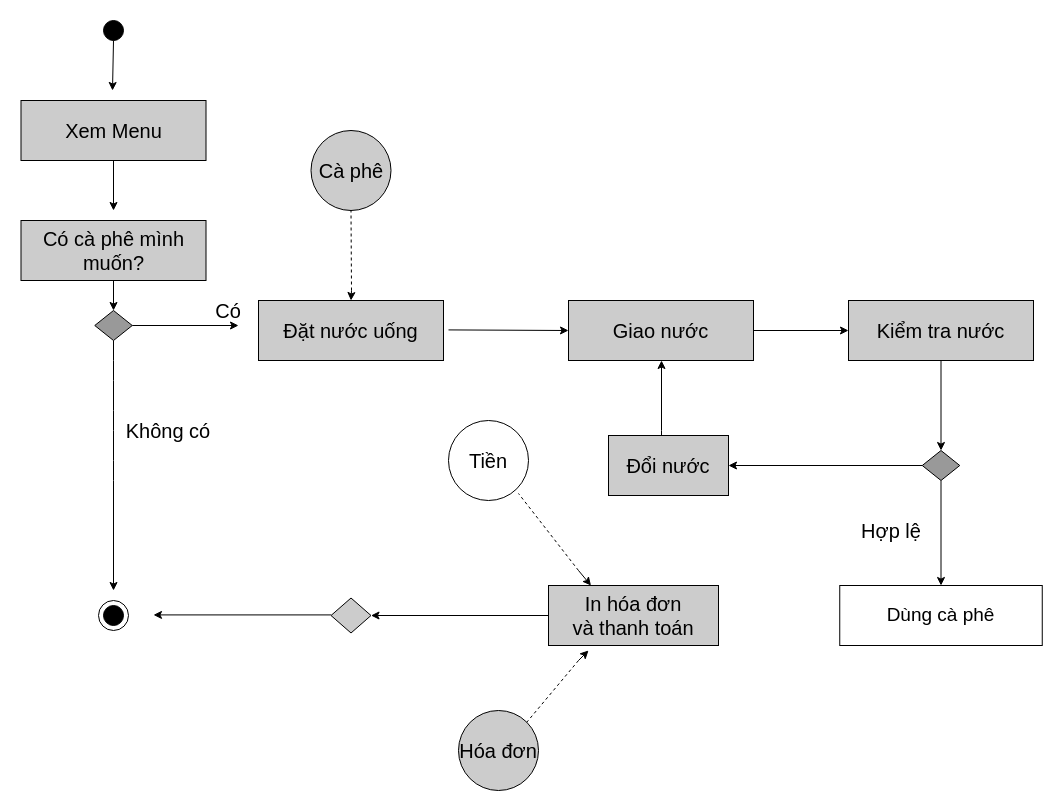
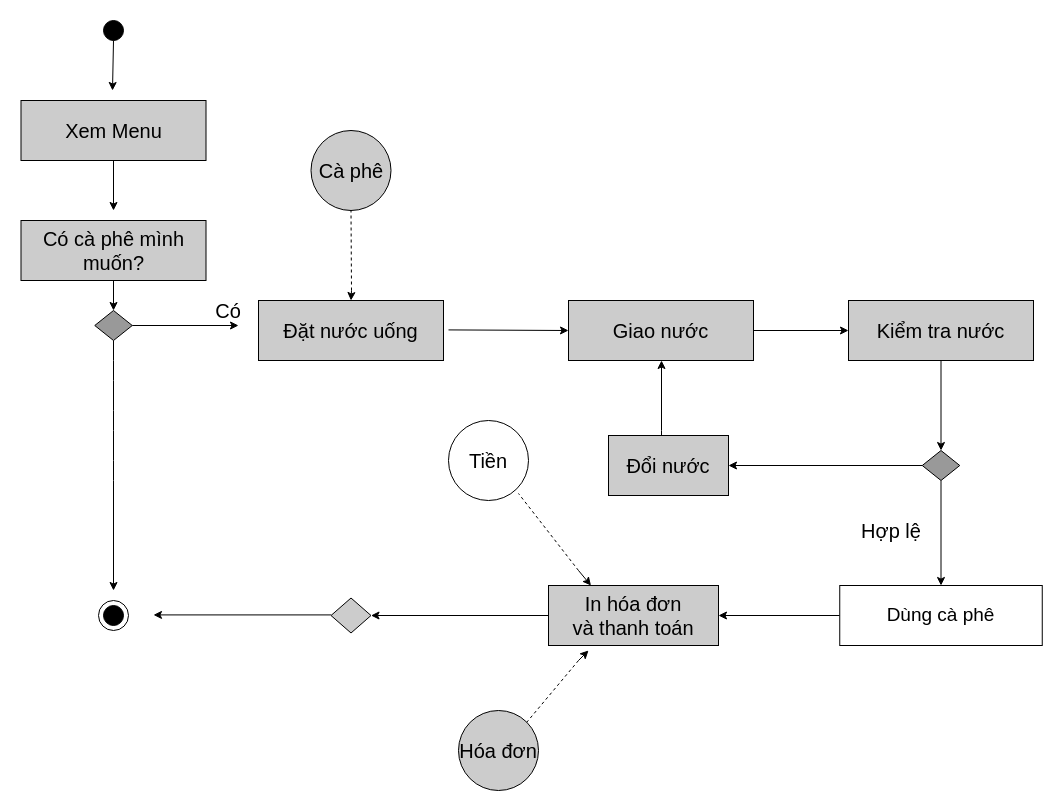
node "Không có": removed
edge "Dùng cà phê" -> "In hóa đơn và thanh toán": added
